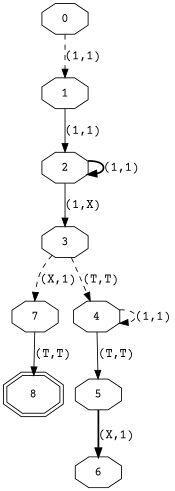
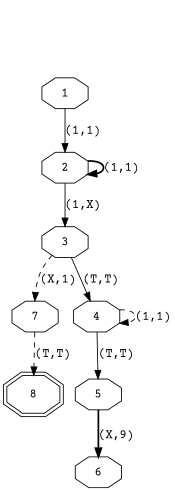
node "0": removed
edge "3" -> "4": style dashed -> solid
edge "7" -> "8": style solid -> dashed
edge "5" -> "6": label "(X,1)" -> "(X,9)"
